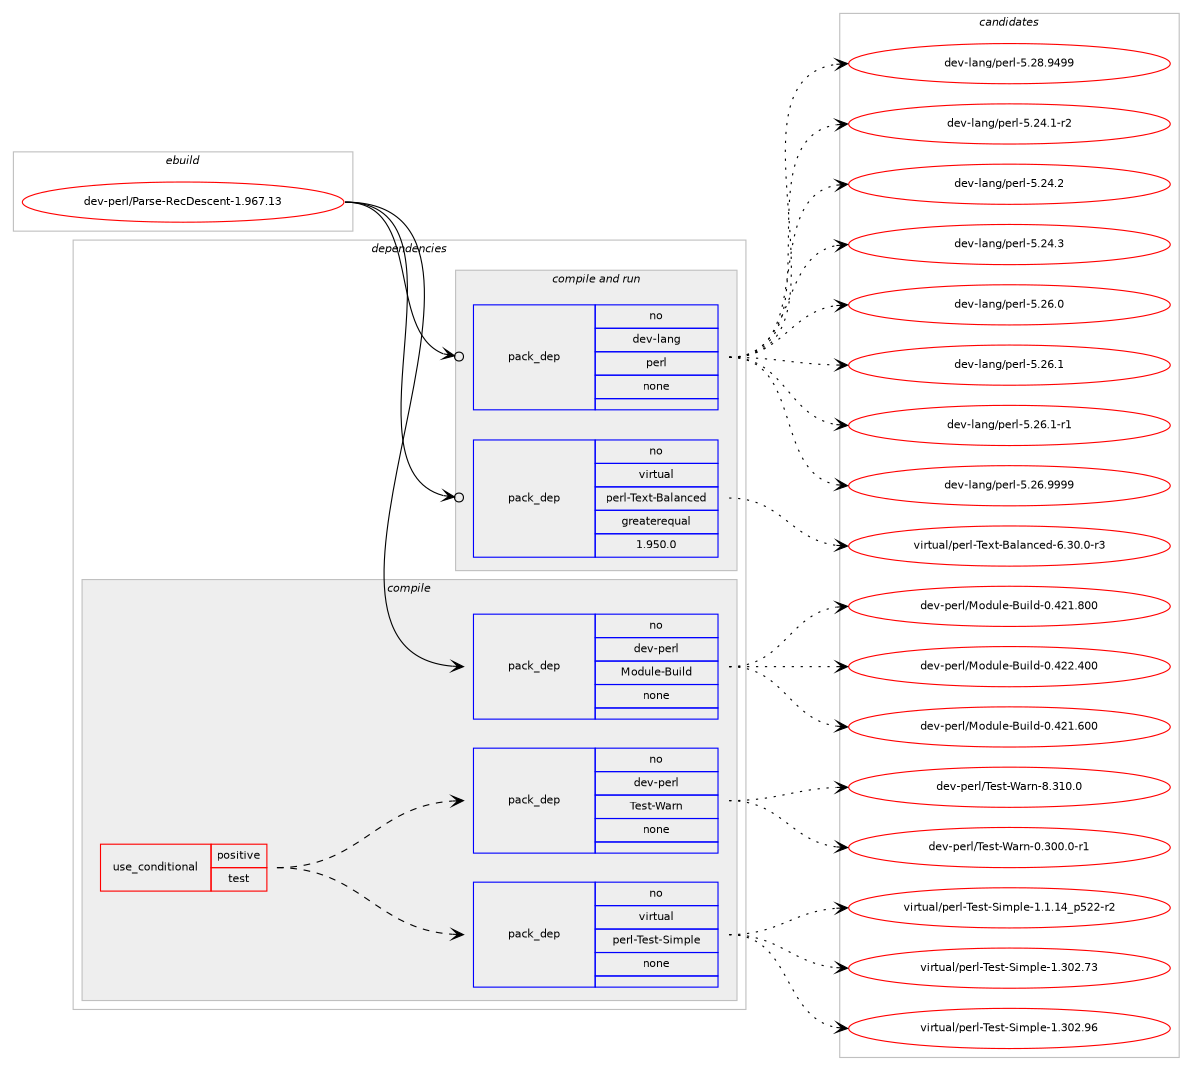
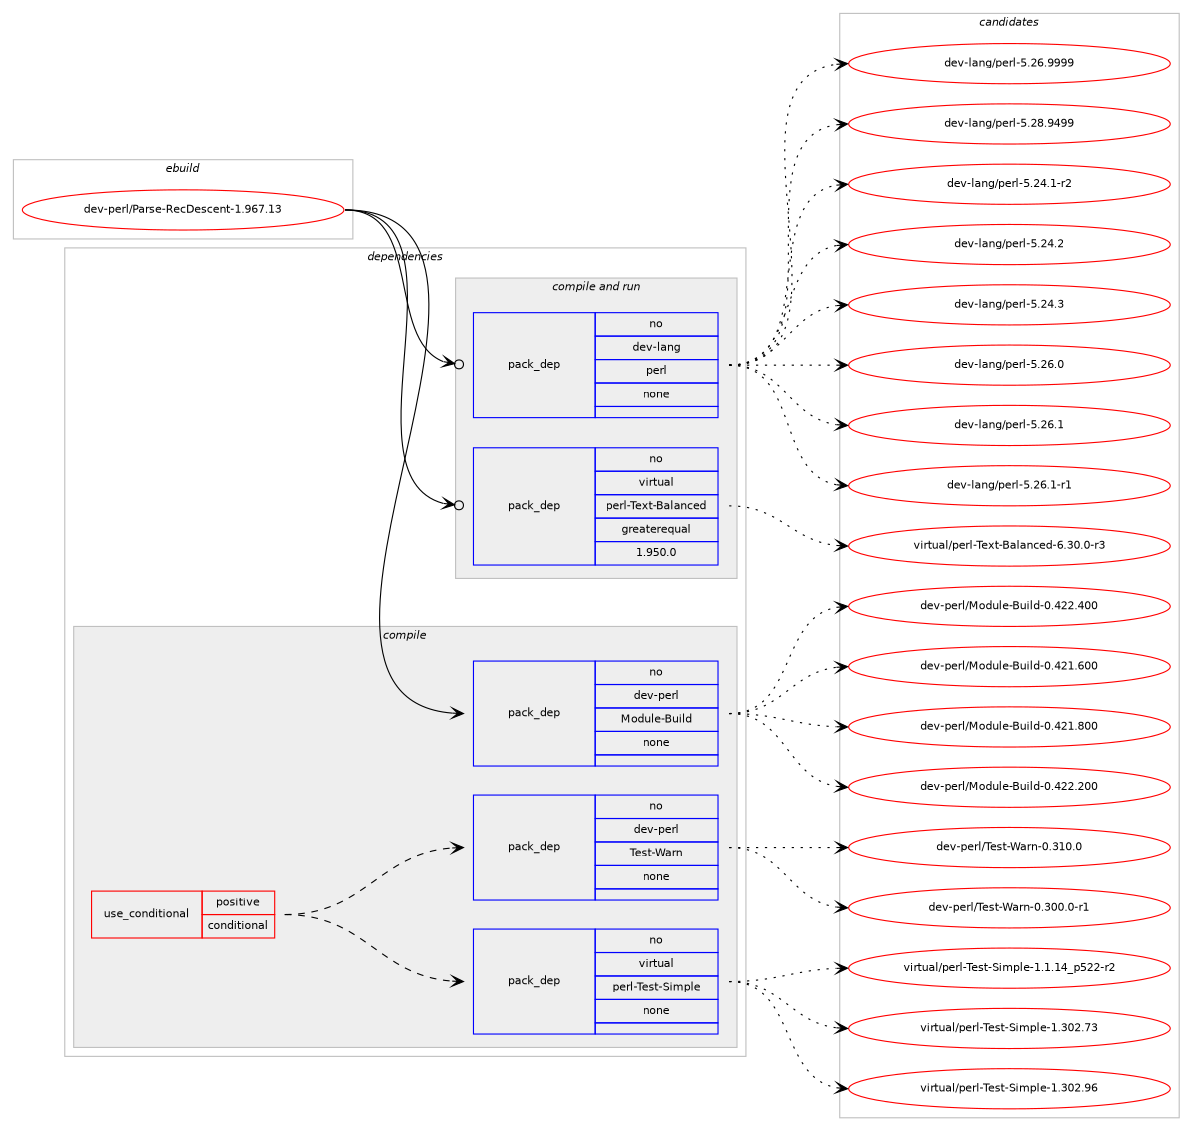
node "dev-perl/Test-Warn-8.310.0": label "dev-perl/Test-Warn-8.310.0" -> "dev-perl/Test-Warn-0.310.0"
node "dev-perl/Module-Build-0.422.200": added
node "use_conditional": text "test" -> "conditional"
